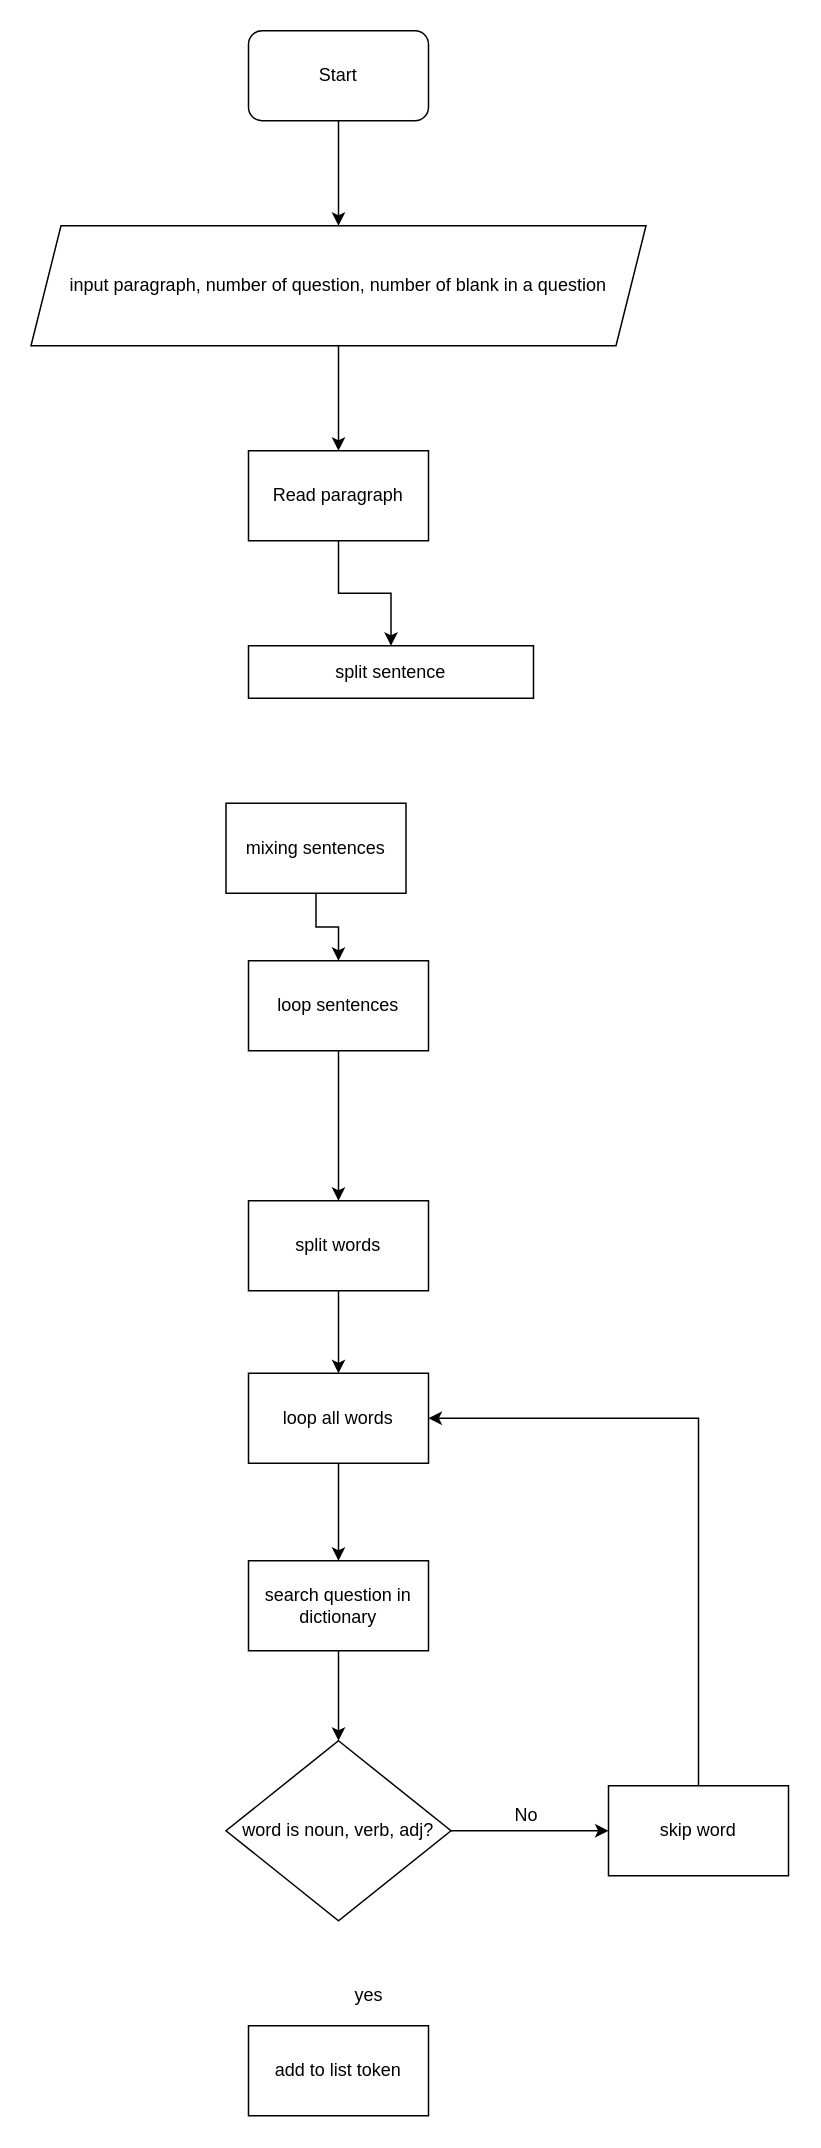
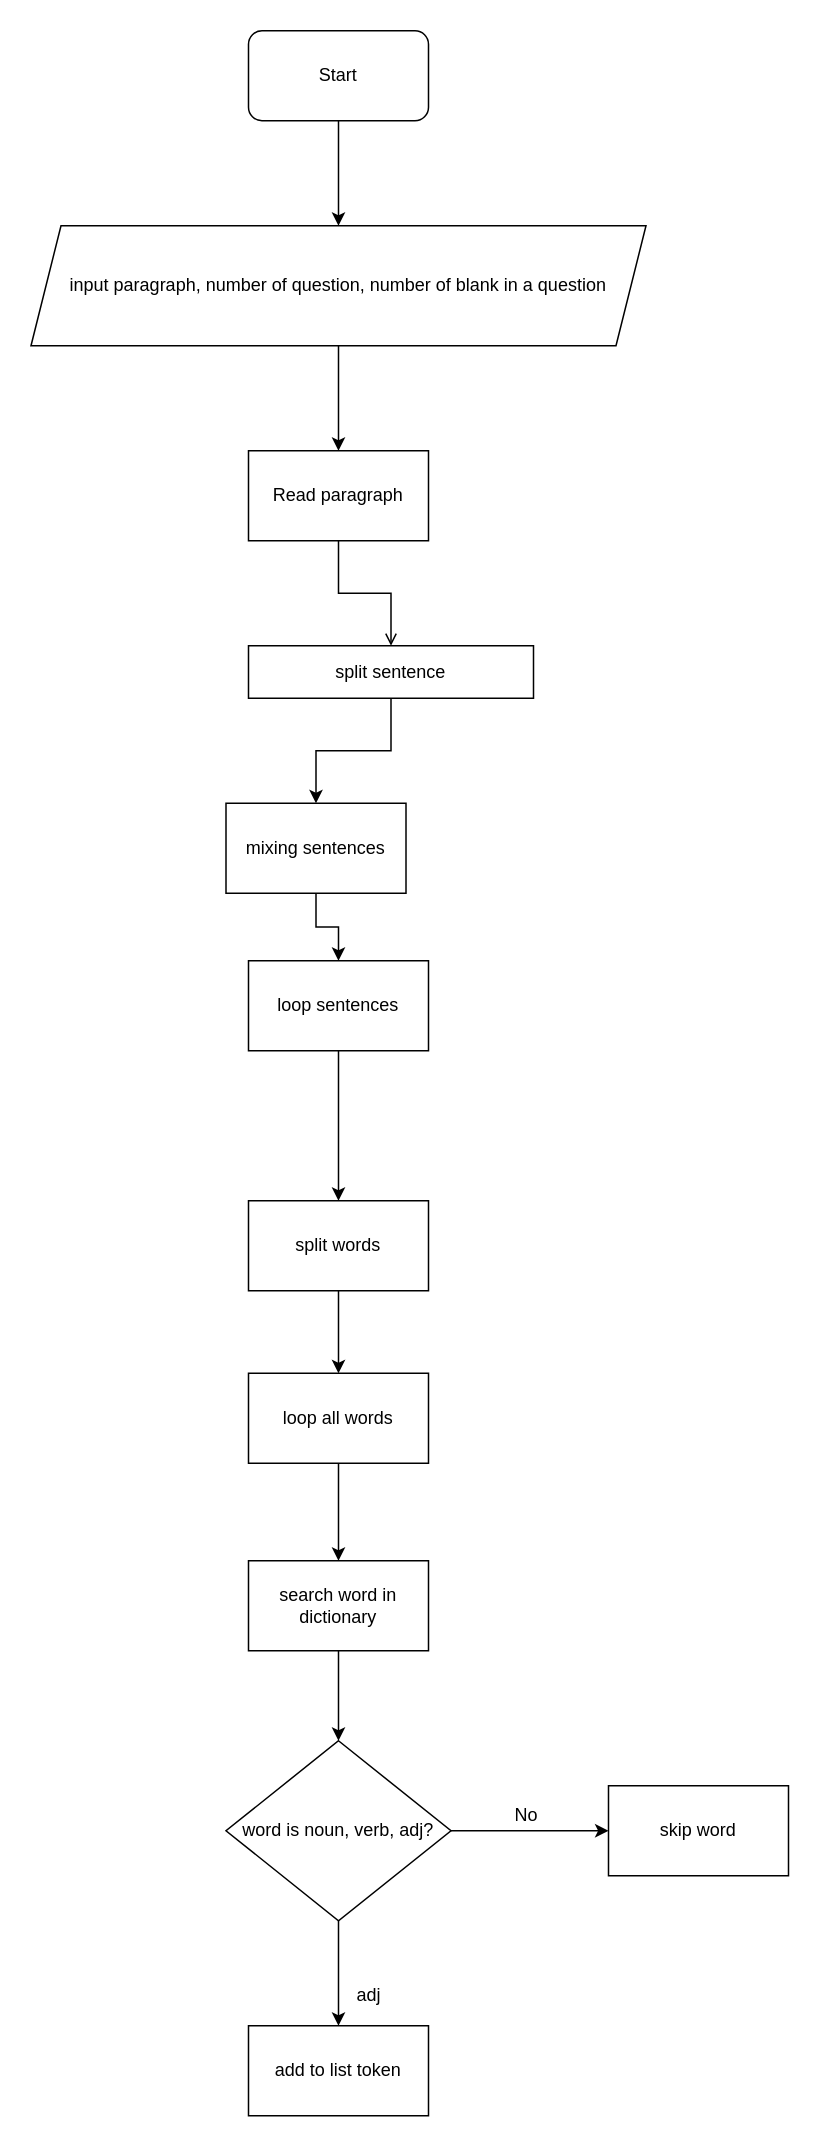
edge "Read paragraph" -> "split sentence": arrowhead classic -> open
edge "split sentence" -> "mixing sentences": added
edge "skip word" -> "loop all words": removed
node "search question in dictionary": label "search question in dictionary" -> "search word in dictionary"
edge "word is noun, verb, adj?" -> "add to list token": added
node "yes": label "yes" -> "adj"
